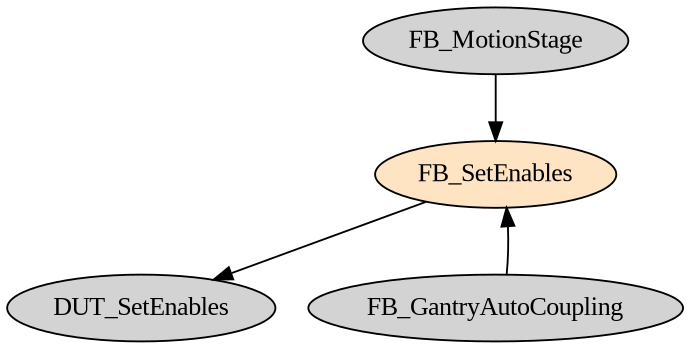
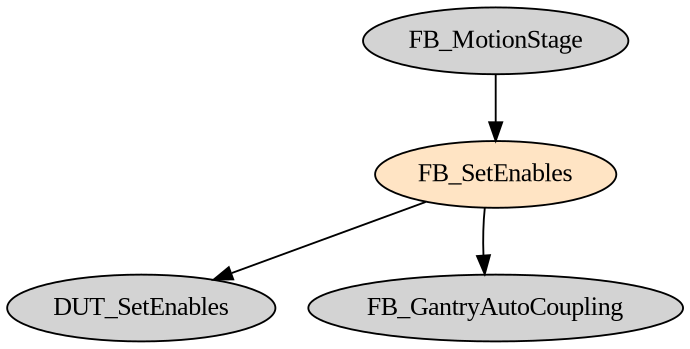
edge "FB_GantryAutoCoupling" -> "FB_SetEnables": reversed
